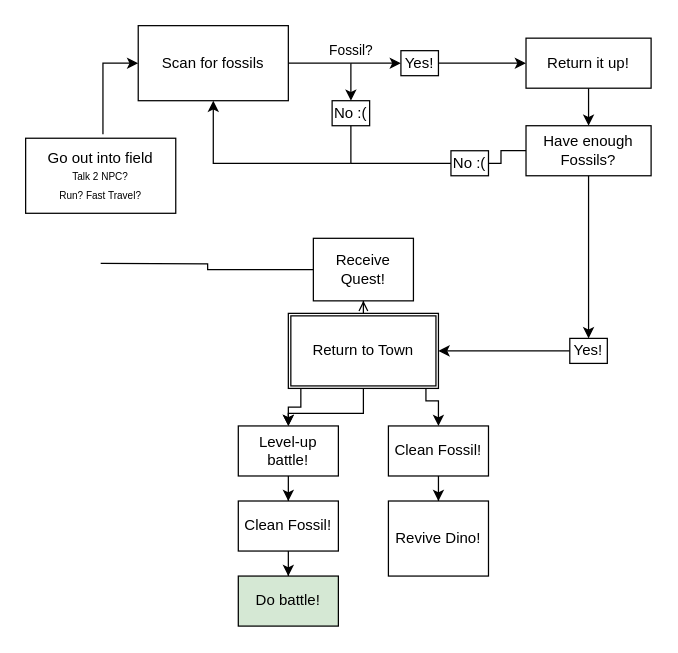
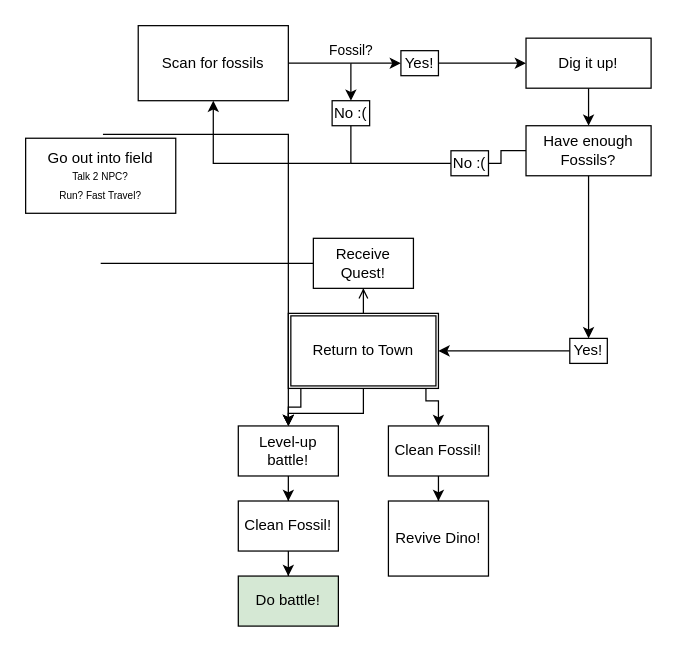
node "Return it up!": label "Return it up!" -> "Dig it up!"
edge "Go out into field Talk 2 NPC? Run? Fast Travel?" -> "Scan for fossils": now "Go out into field Talk 2 NPC? Run? Fast Travel?" -> "Level-up battle!"
node "Receive Quest!": size 100x63 -> 100x50
